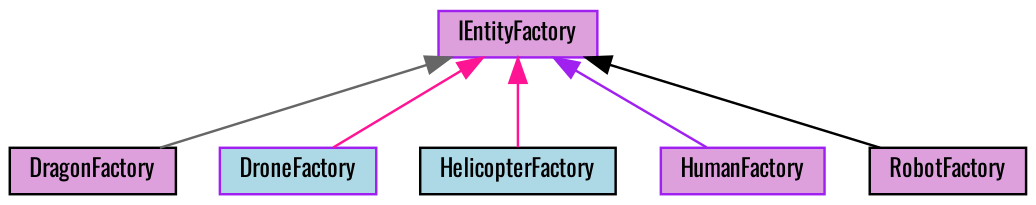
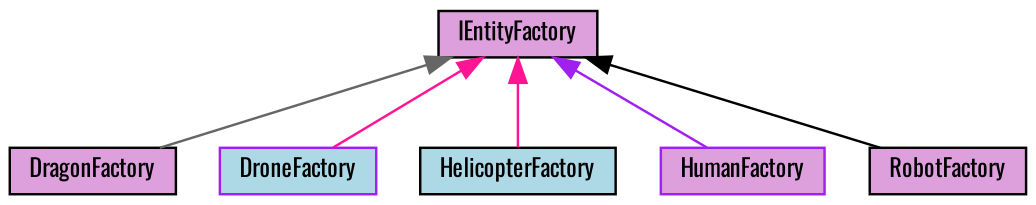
node "IEntityFactory": color purple -> black
